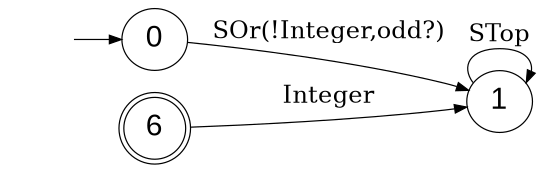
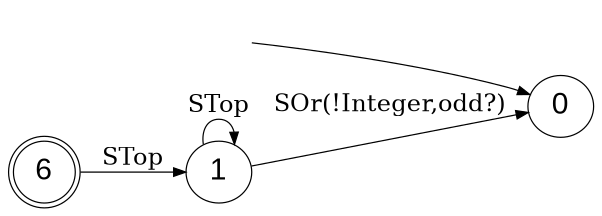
edge "0" -> "1": reversed
edge "6" -> "1": label "Integer" -> "STop"
